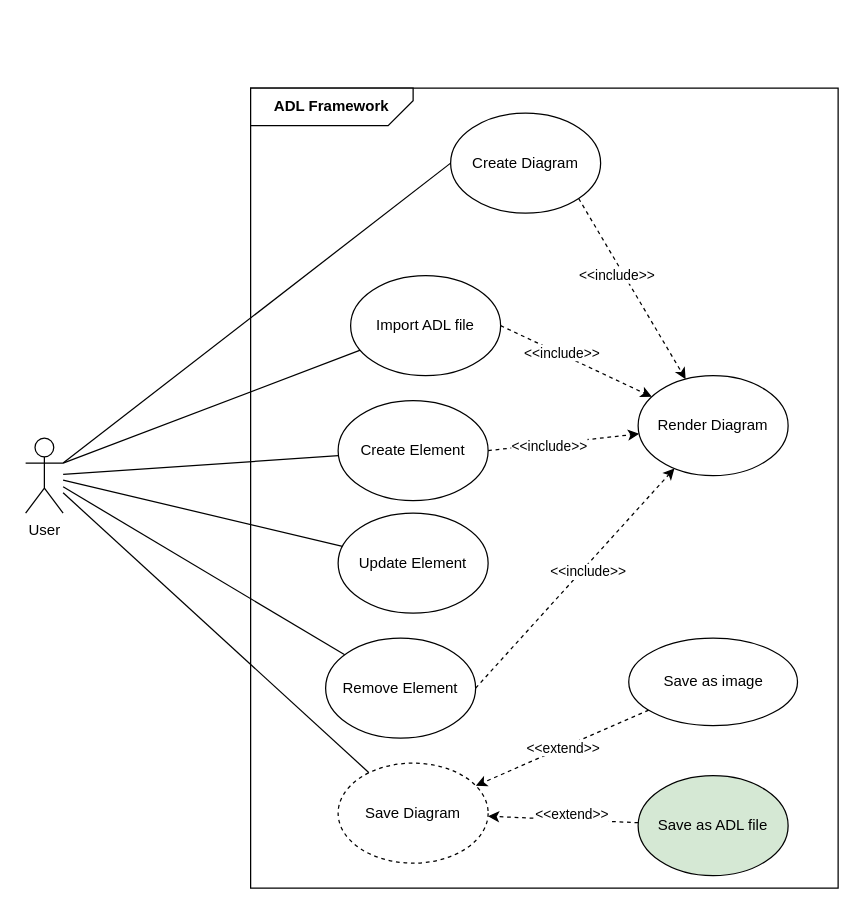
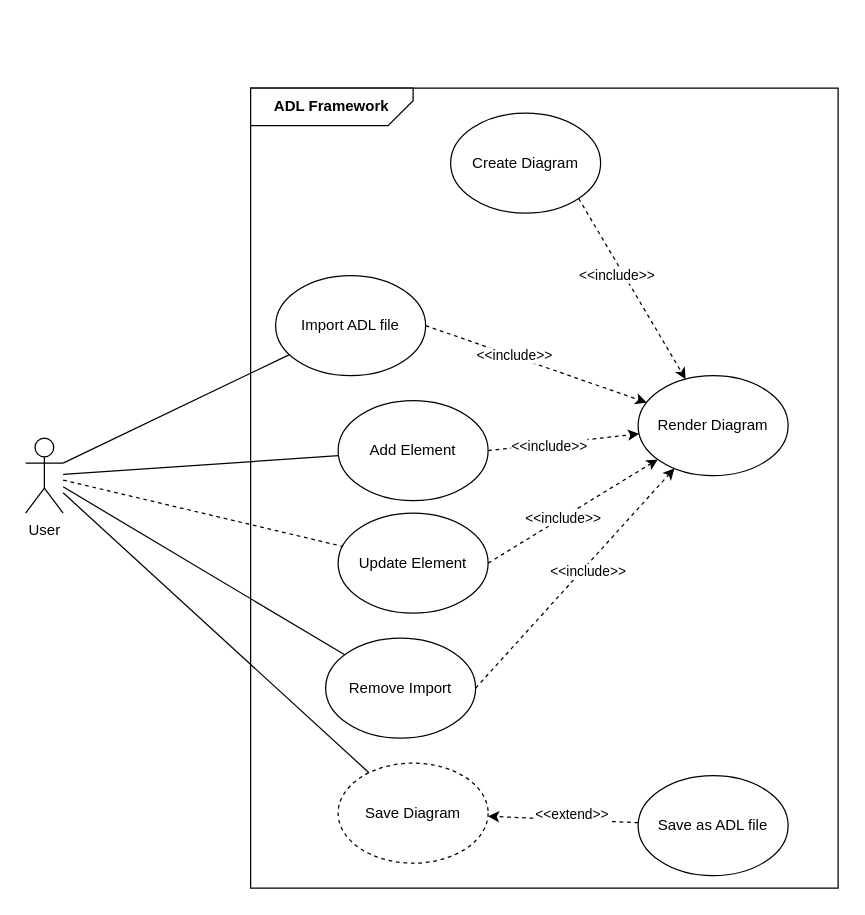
edge "Create Diagram" -- "User": removed
node "Import ADL file": moved (426, 326) -> (351, 326)
node "Create Element": label "Create Element" -> "Add Element"
edge "User" -- "Update Element": style solid -> dashed
edge "Update Element" -> "Render Diagram": added, label "<<include>>"
node "Save as image": removed
node "Remove Element": label "Remove Element" -> "Remove Import"
edge "Save as image" -> "Save Diagram": removed, label "<<extend>>"
node "Save as ADL file": fillcolor #d5e8d4 -> #ffffff
